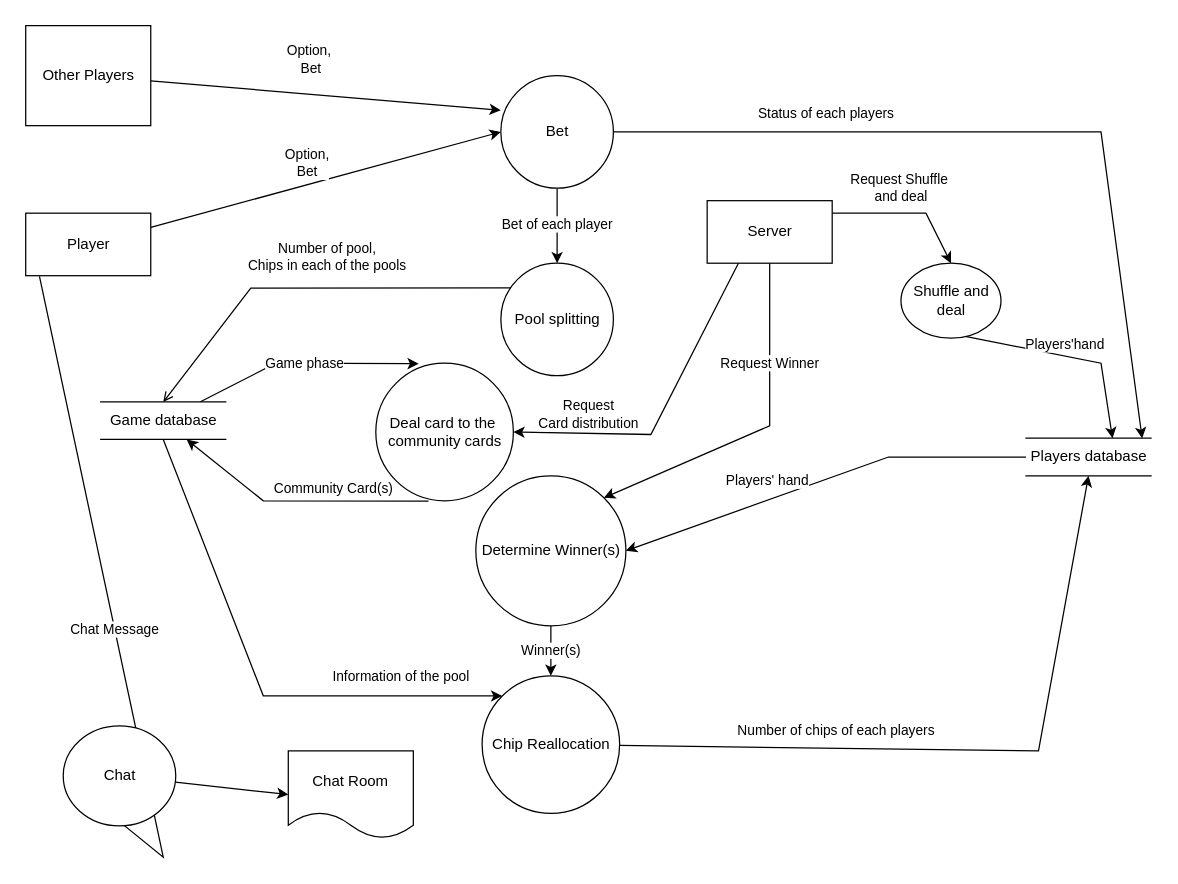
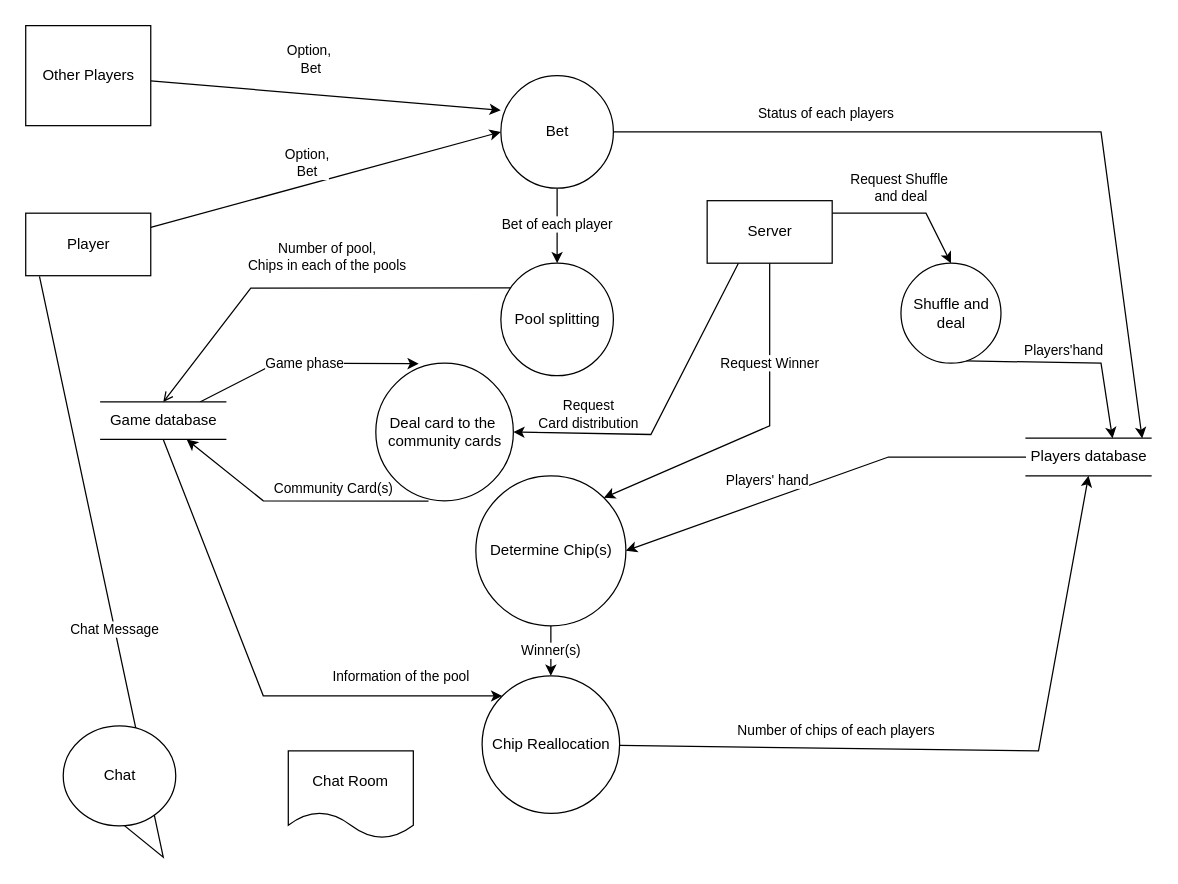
node "Shuffle and deal": size 100x75 -> 100x100
node "Determine Winner(s)": label "Determine Winner(s)" -> "Determine Chip(s)"
edge "Chat" -> "Chat Room": removed
